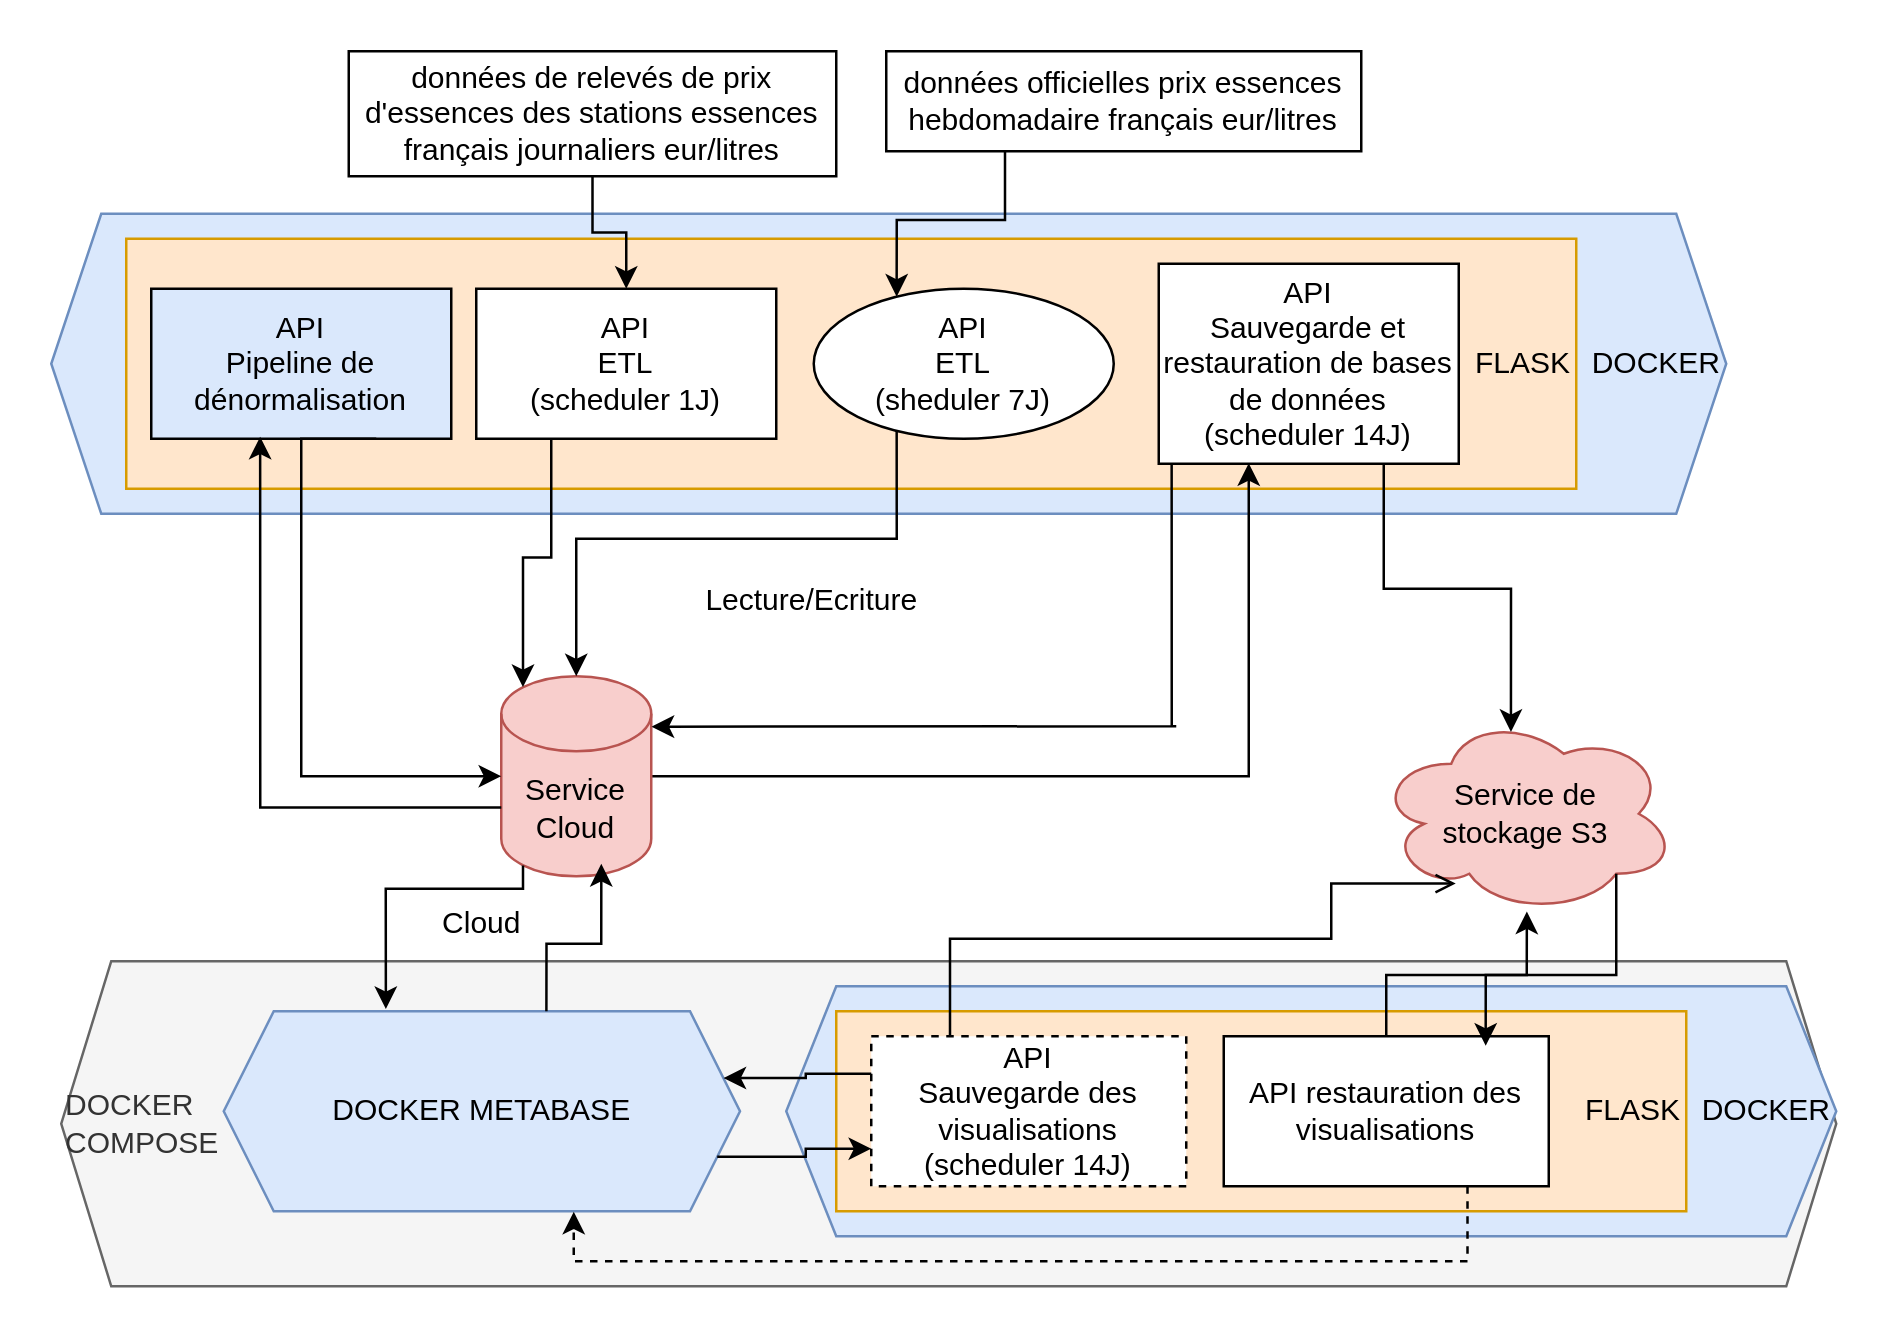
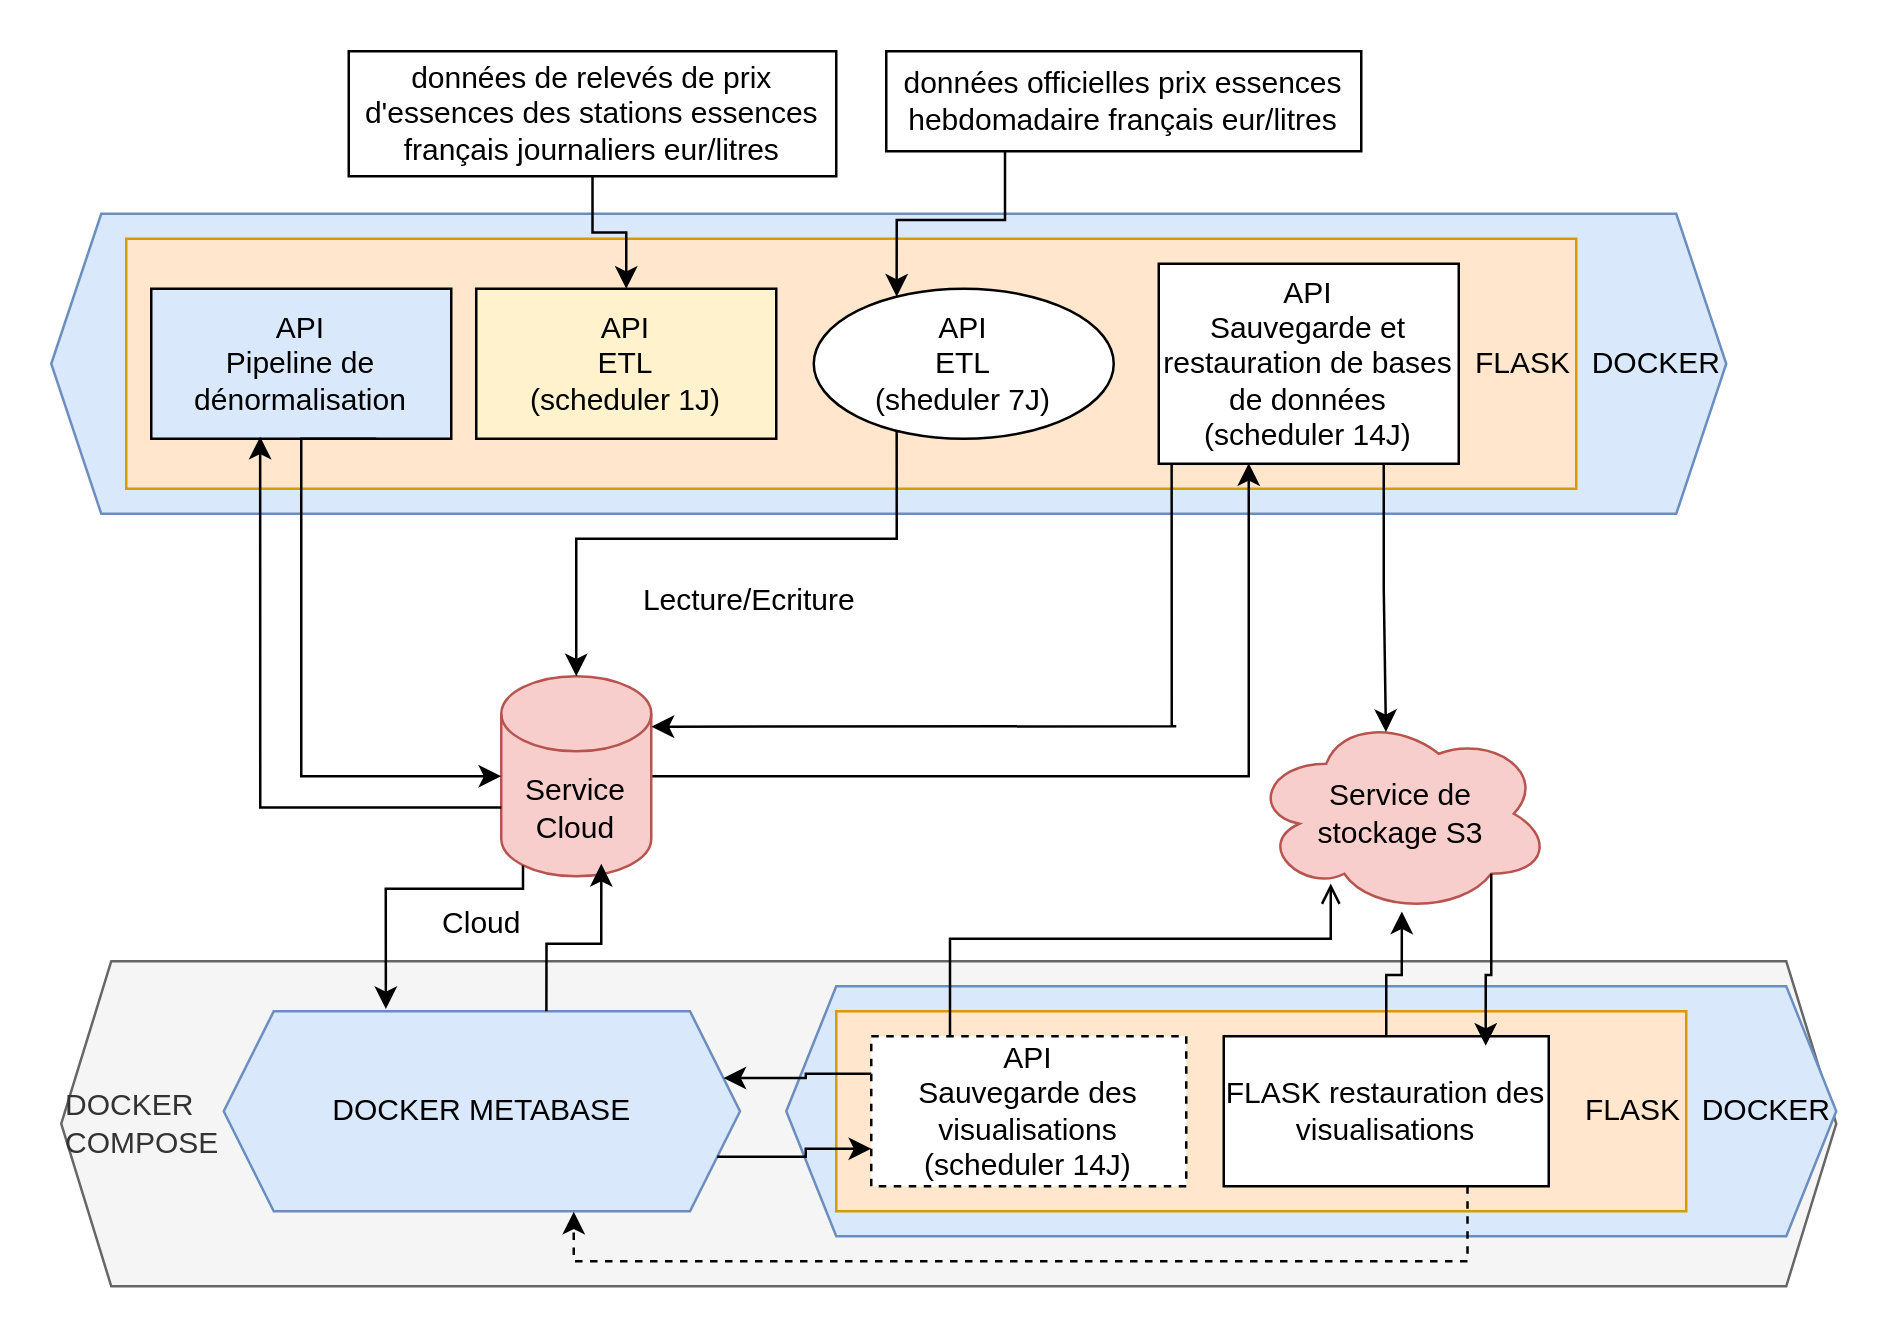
node "API ETL (scheduler 1J)": fillcolor #ffffff -> #fff2cc
edge "API ETL (scheduler 1J)" -> "Service Cloud": removed
node "Lecture/Ecriture": moved (811, 601) -> (749, 601)
node "Service de stockage S3": moved (1526, 814) -> (1401, 814)
node "API restauration des visualisations": label "API restauration des visualisations" -> "FLASK restauration des visualisations"
